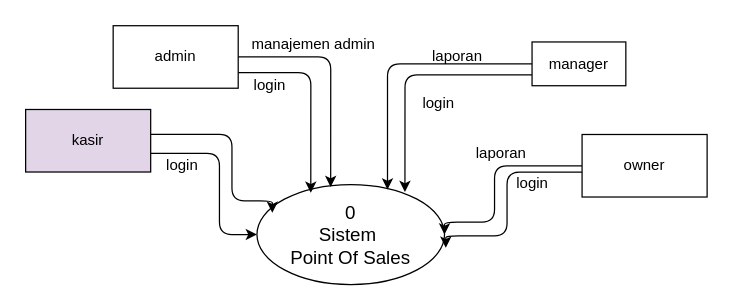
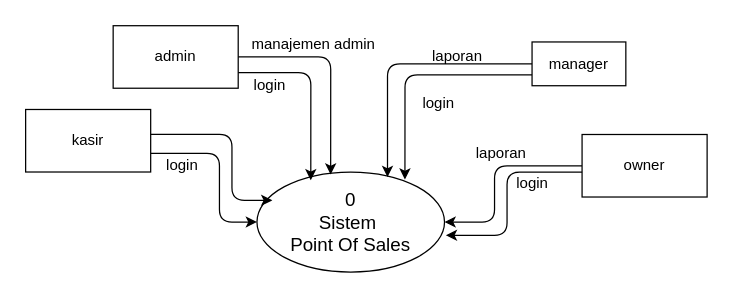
node "kasir": fillcolor #e1d5e7 -> #ffffff
node "0 Sistem Point Of Sales": moved (351, 234) -> (351, 222)
